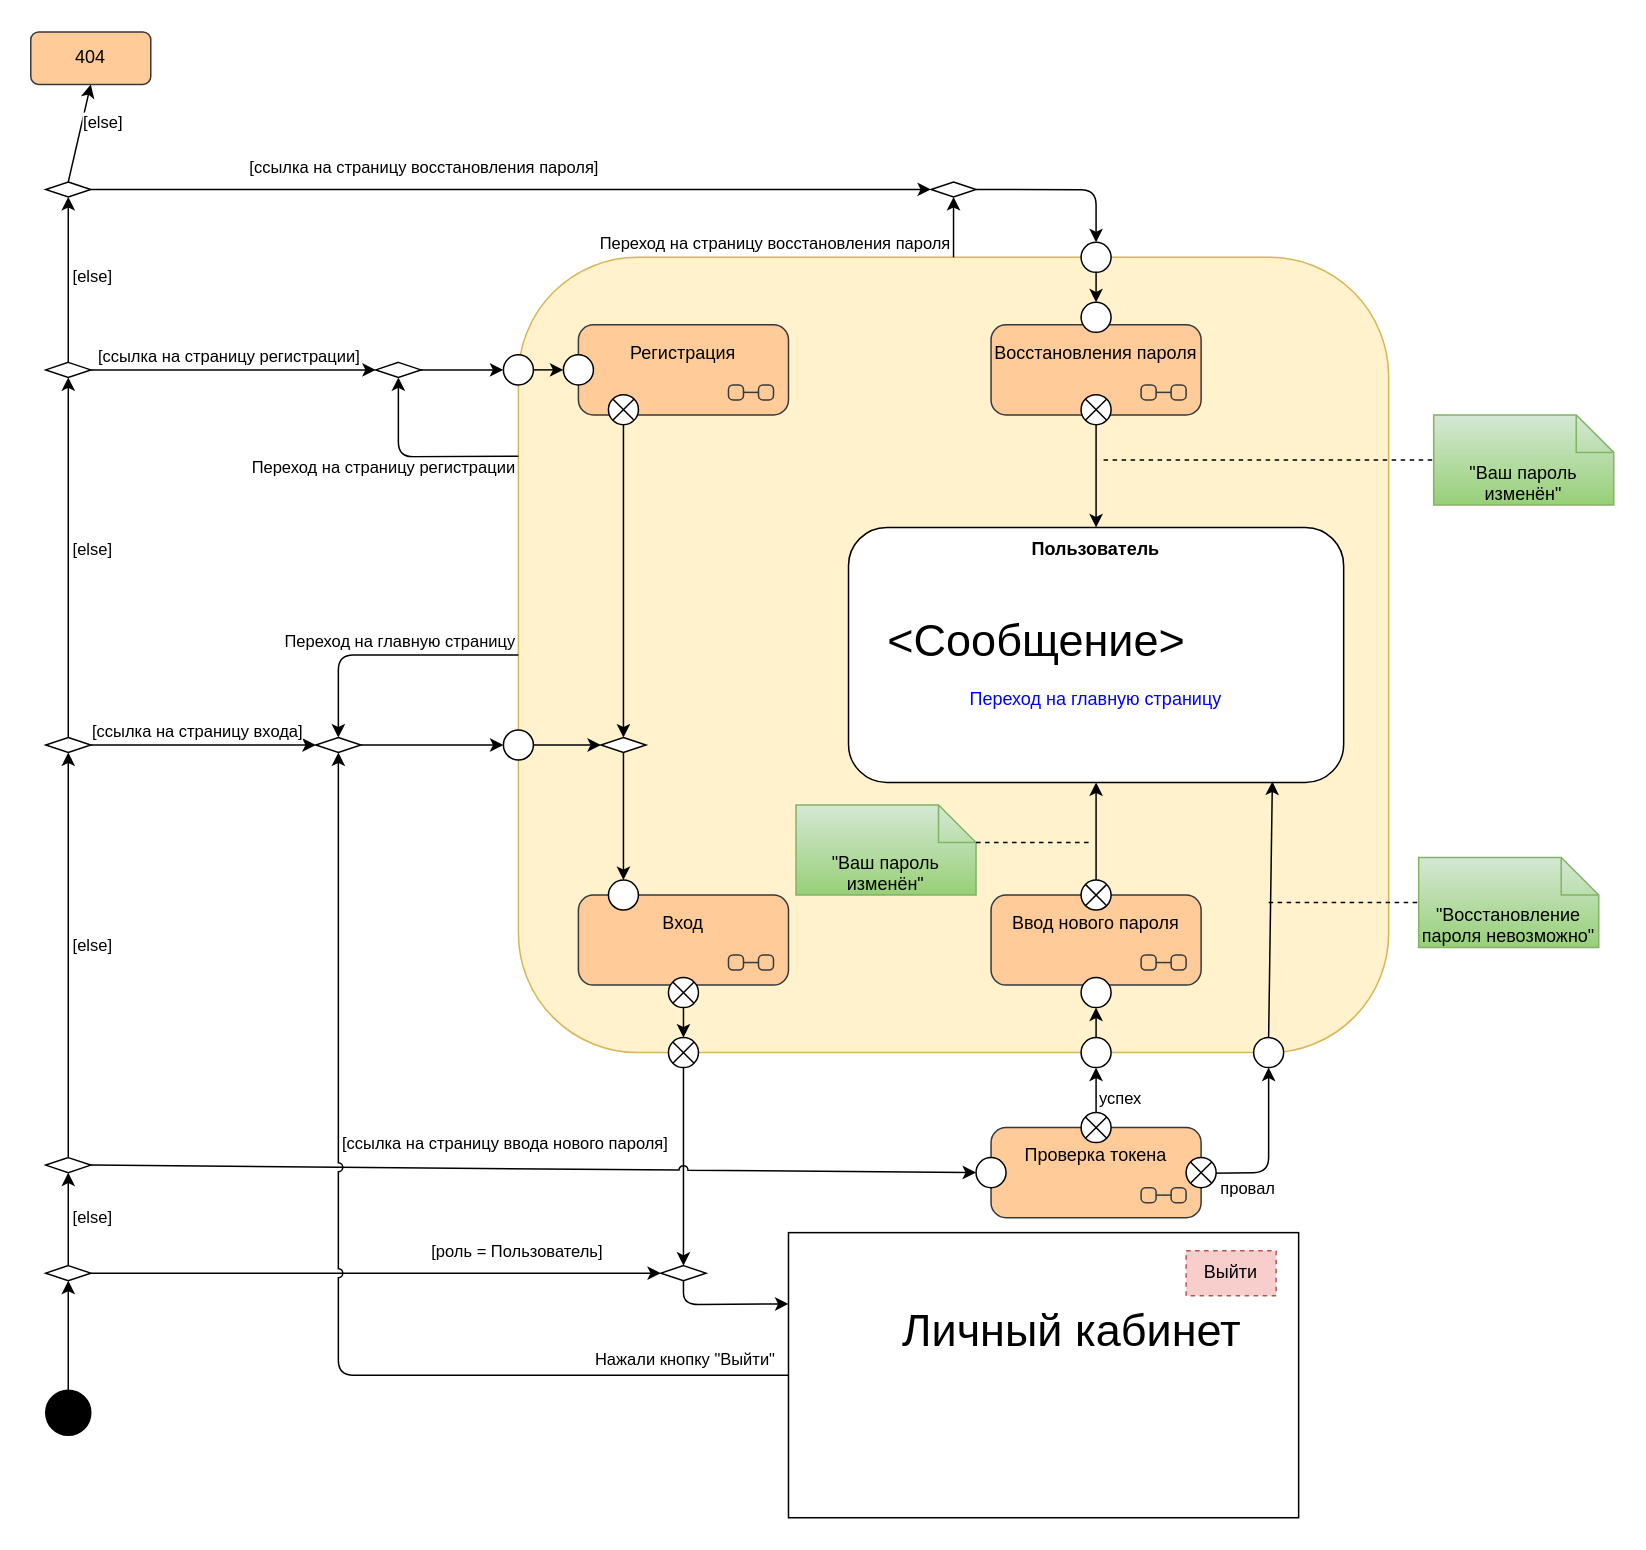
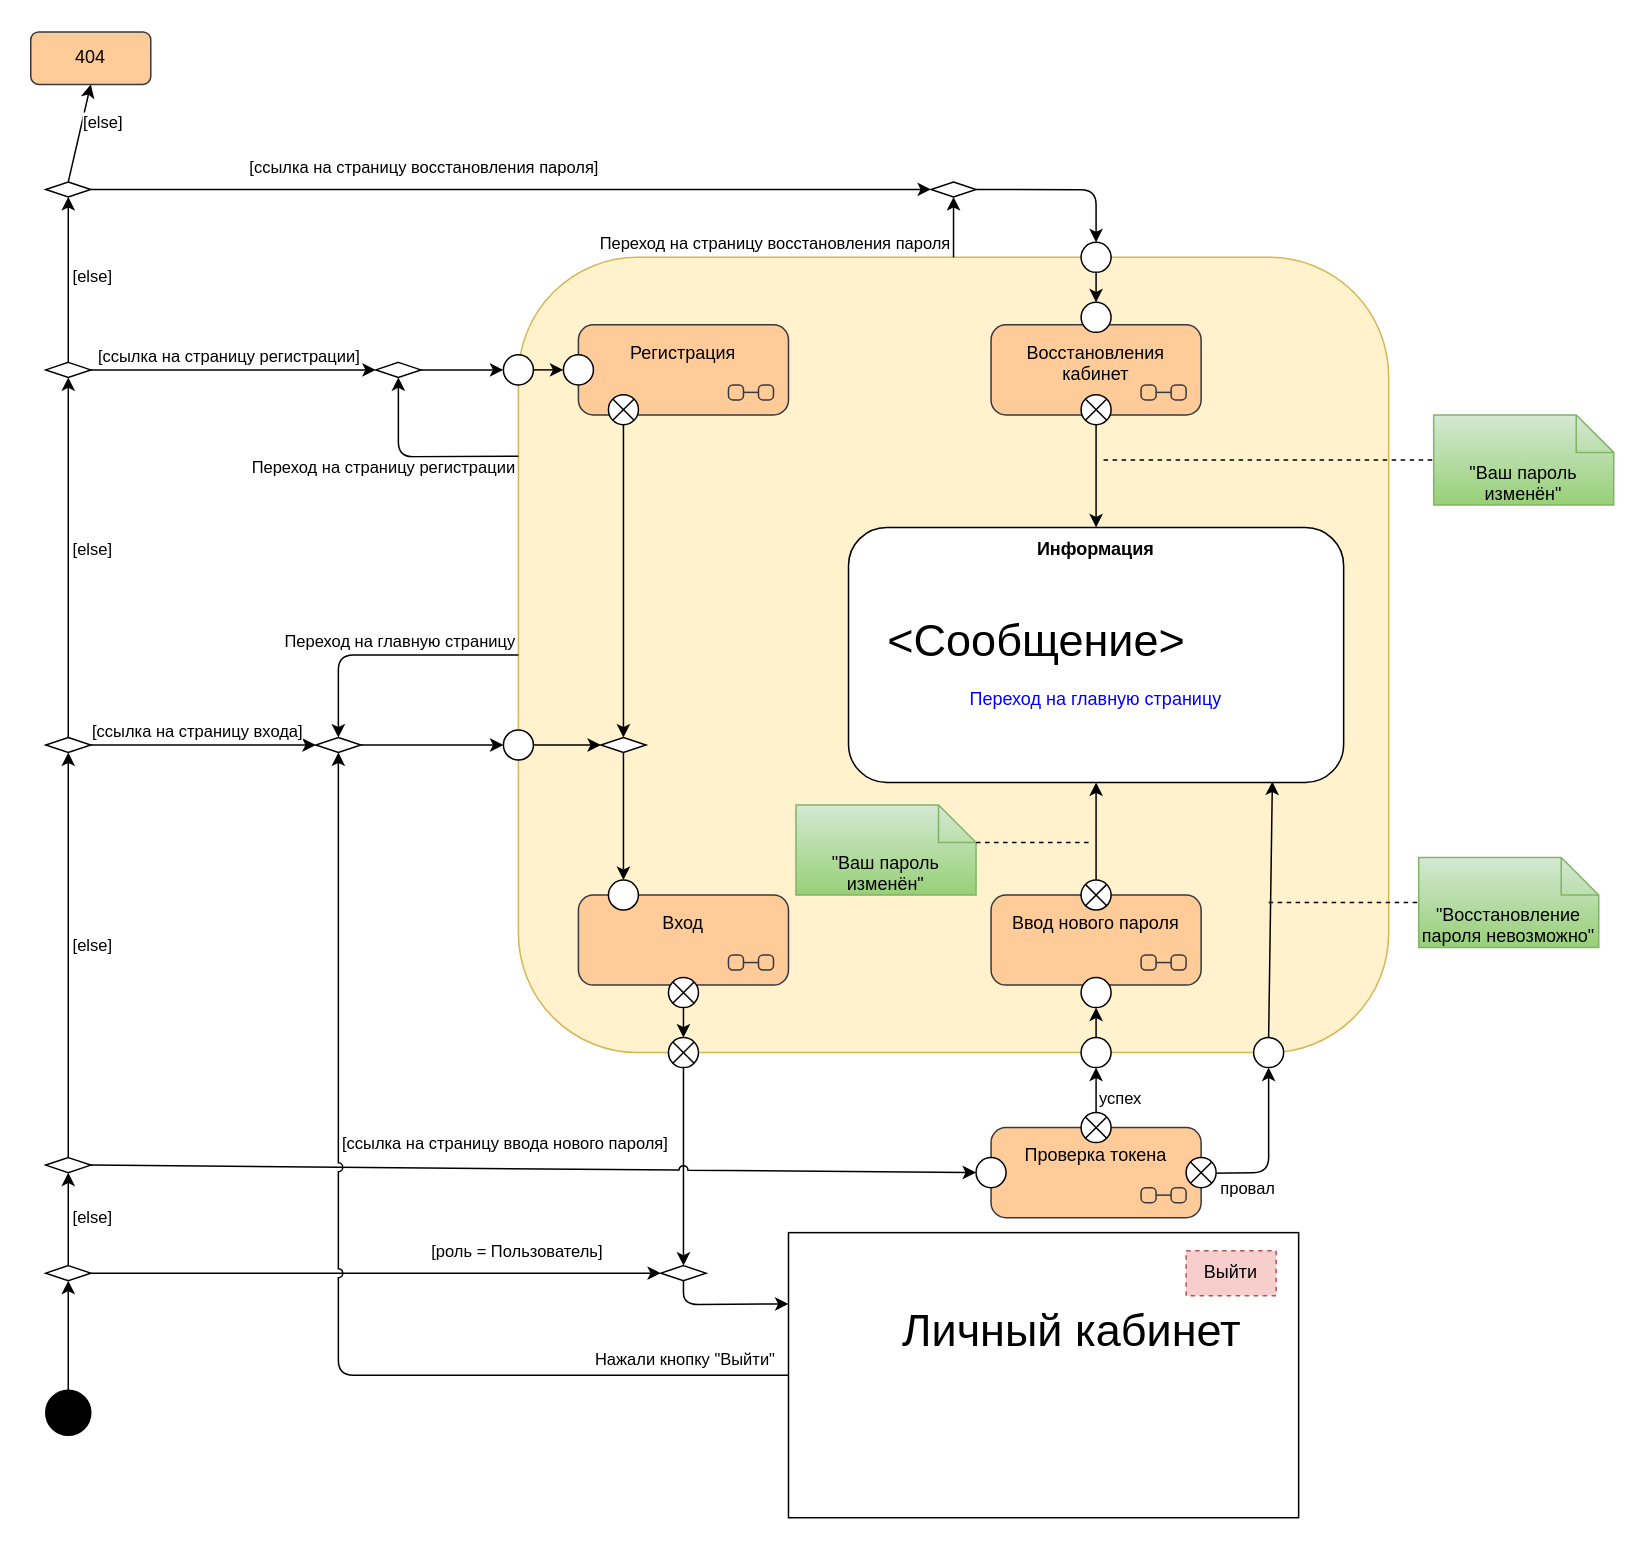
node "Восстановления пароля": label "Восстановления пароля" -> "Восстановления кабинет"
node "Пользователь": label "Пользователь" -> "Информация"
